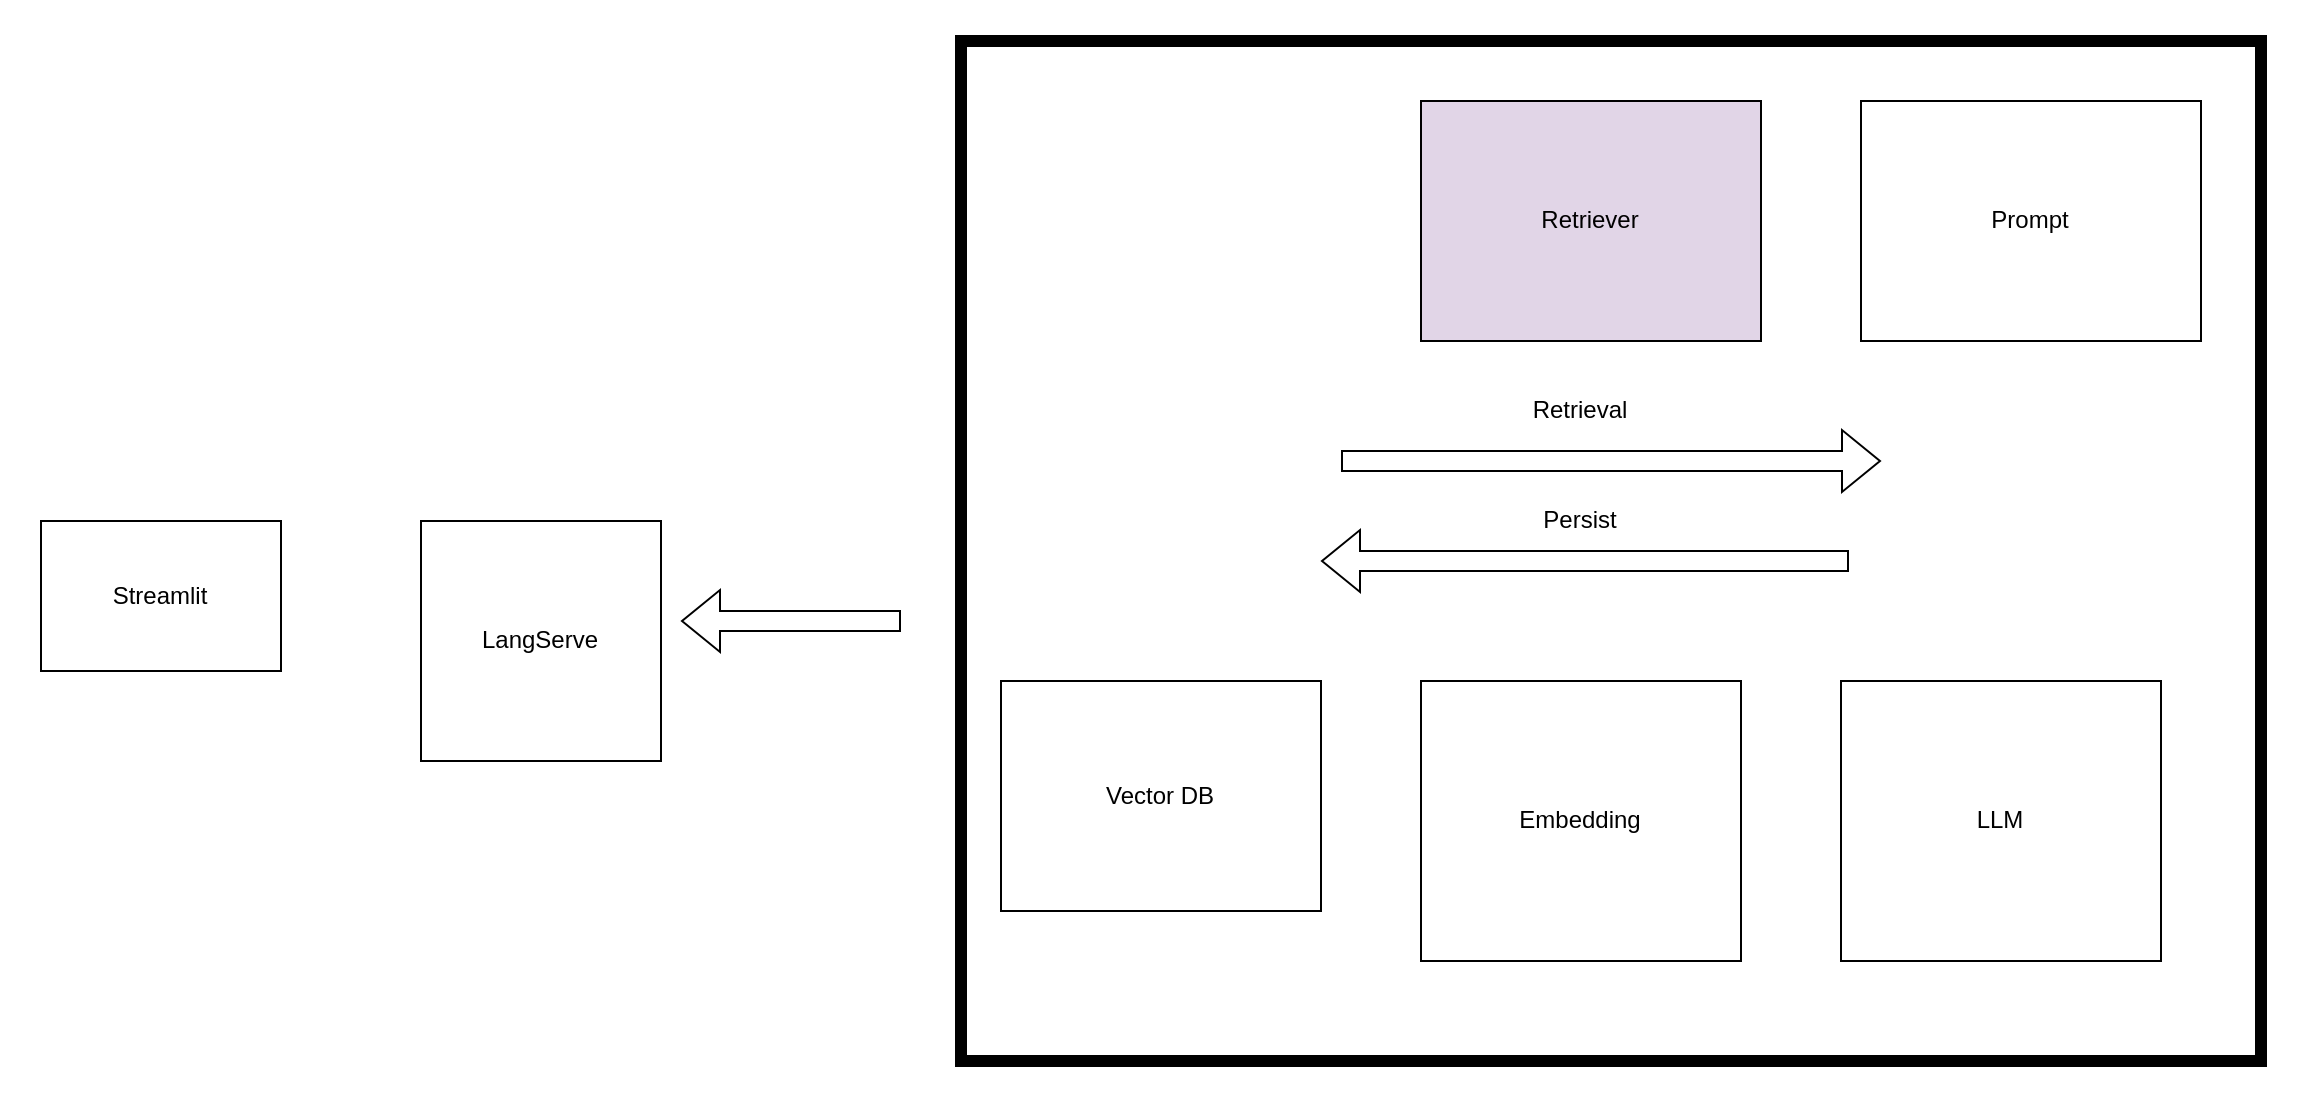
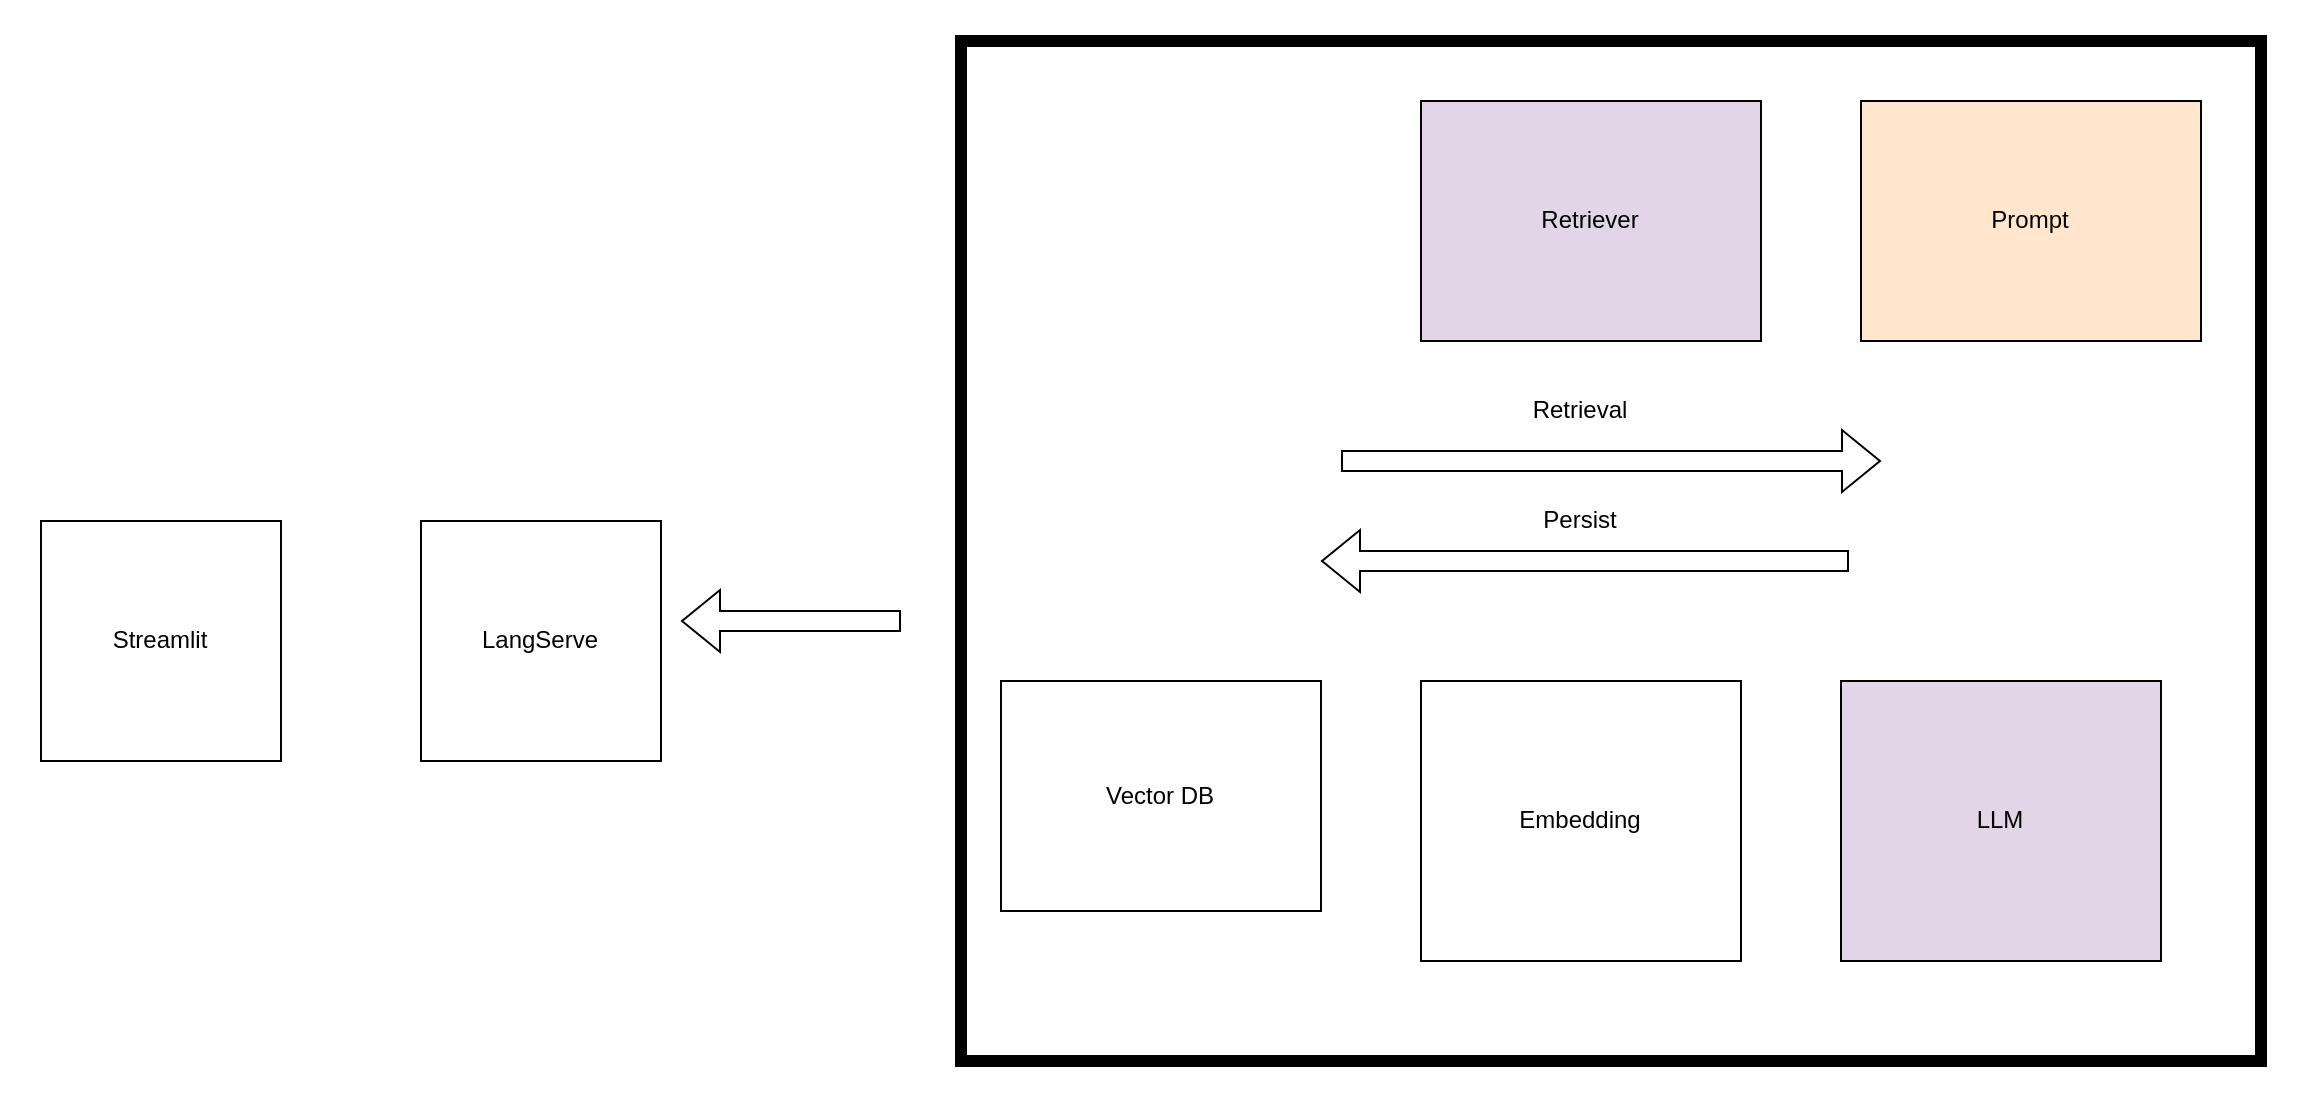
node "Prompt": fillcolor #ffffff -> #ffe6cc
node "Streamlit": size 240x150 -> 240x240
node "LLM": fillcolor #ffffff -> #e1d5e7
